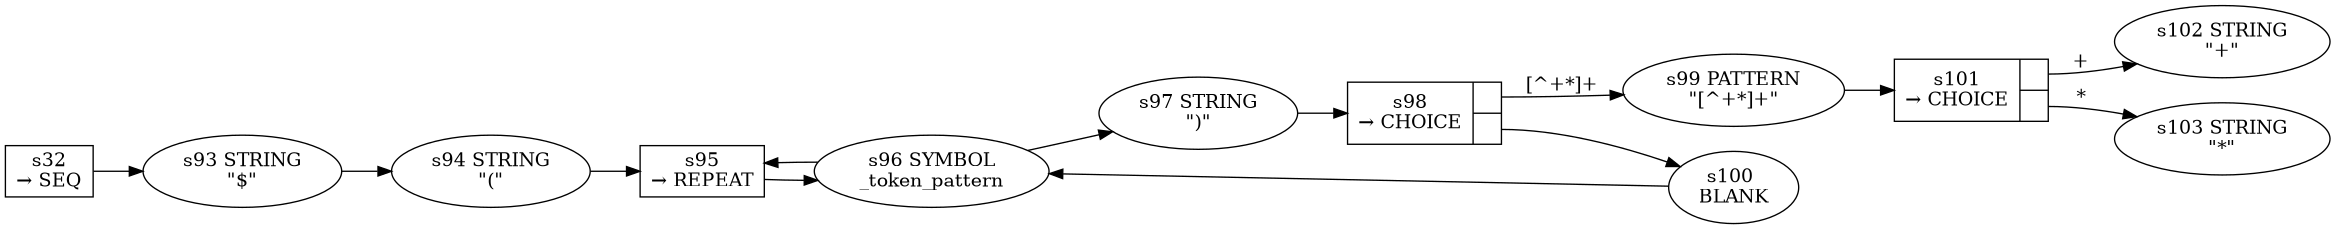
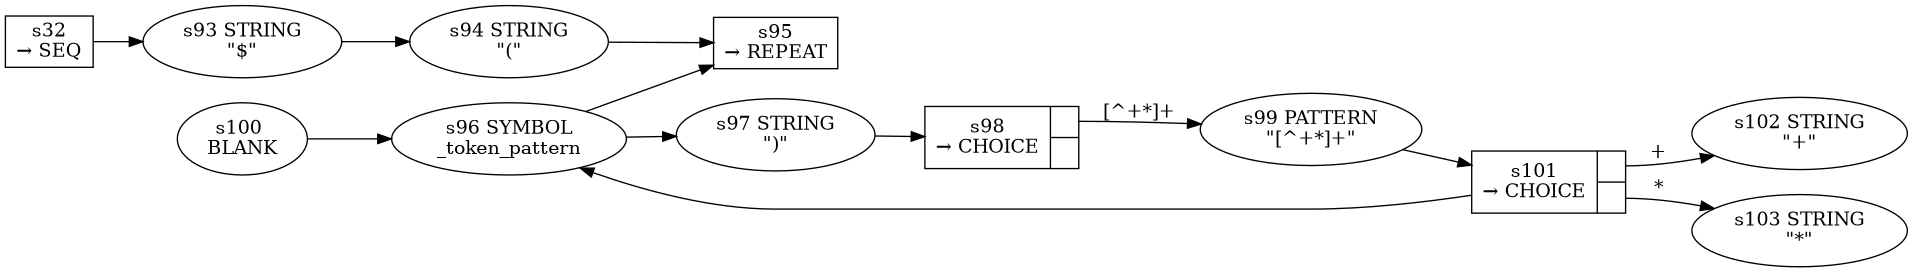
edge "s98" -> "s100 BLANK": removed
edge "s95 → REPEAT" -> "s96 SYMBOL _token_pattern": now "s101" -> "s96 SYMBOL _token_pattern"
